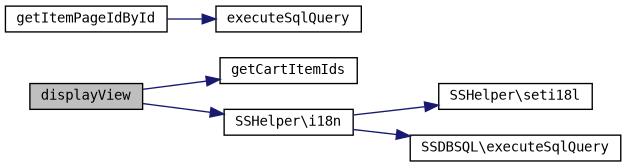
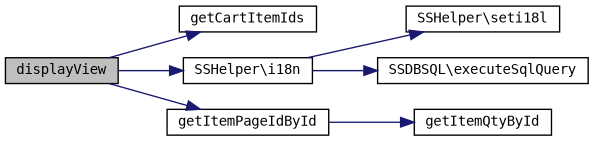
node "executeSqlQuery": label "executeSqlQuery" -> "getItemQtyById"
edge "displayView" -> "getItemPageIdById": added
